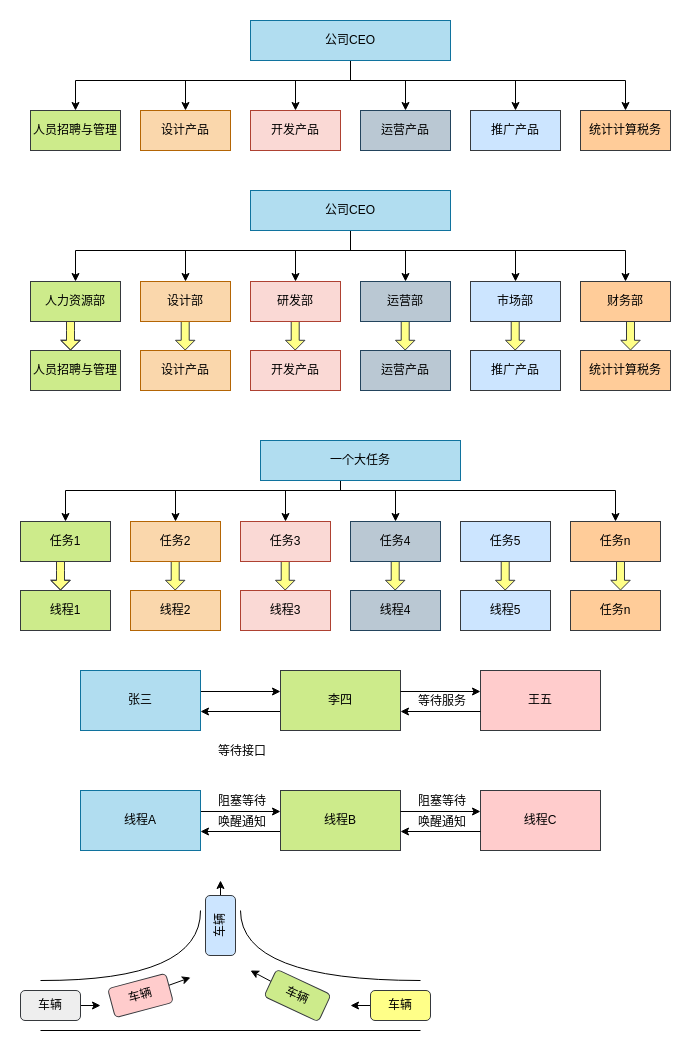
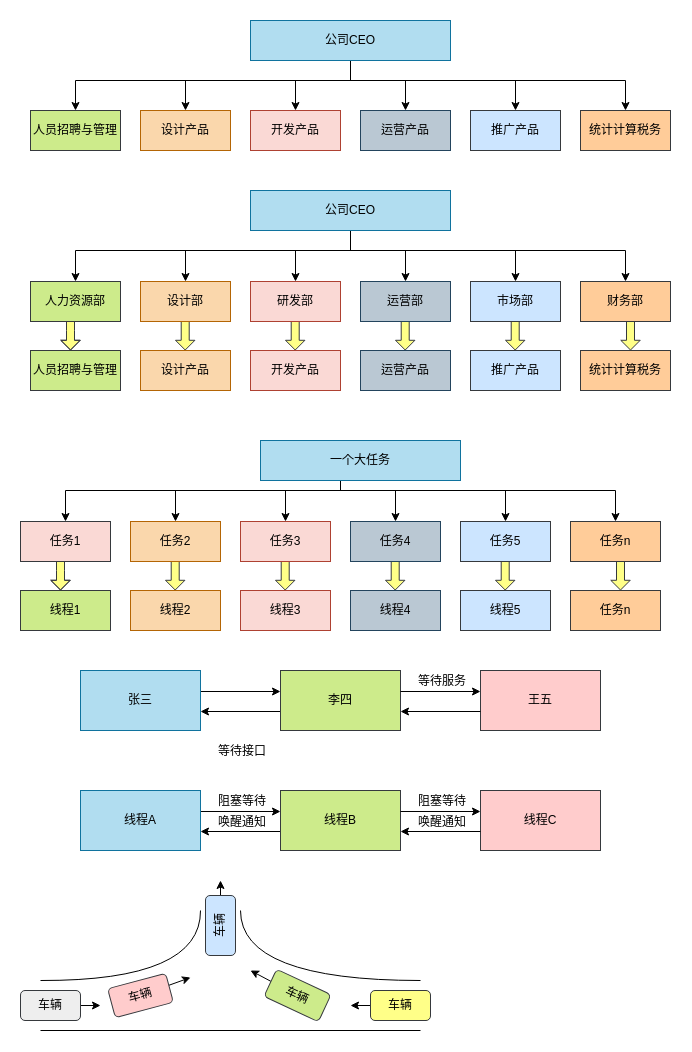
edge "一个大任务" -> "任务5": added
node "任务1": fillcolor #cdeb8b -> #fad9d5
node "等待服务": moved (443, 702) -> (443, 682)
